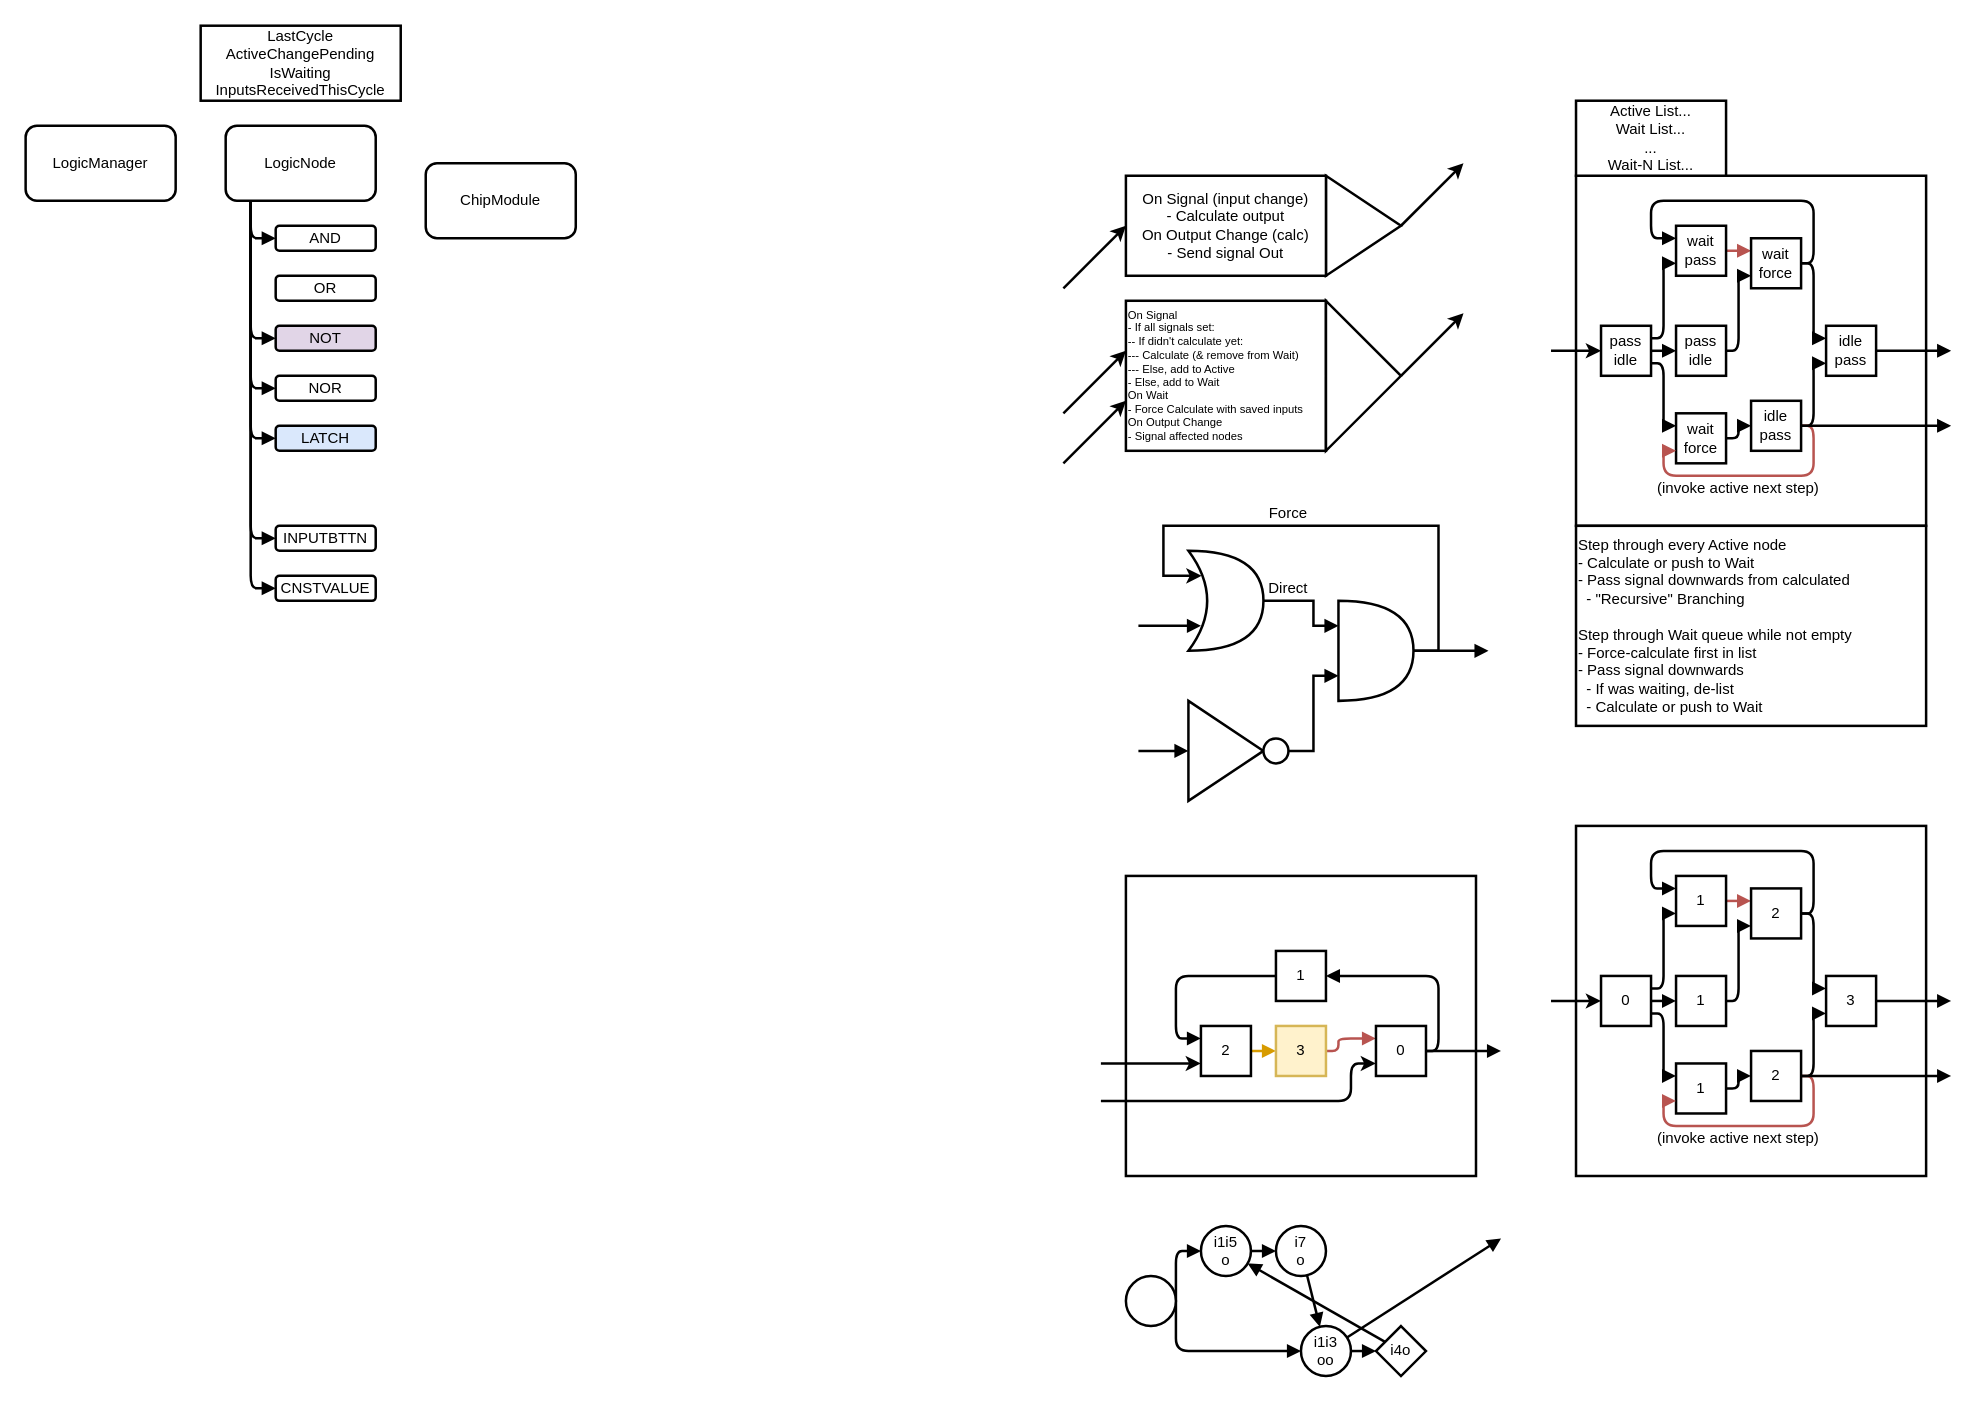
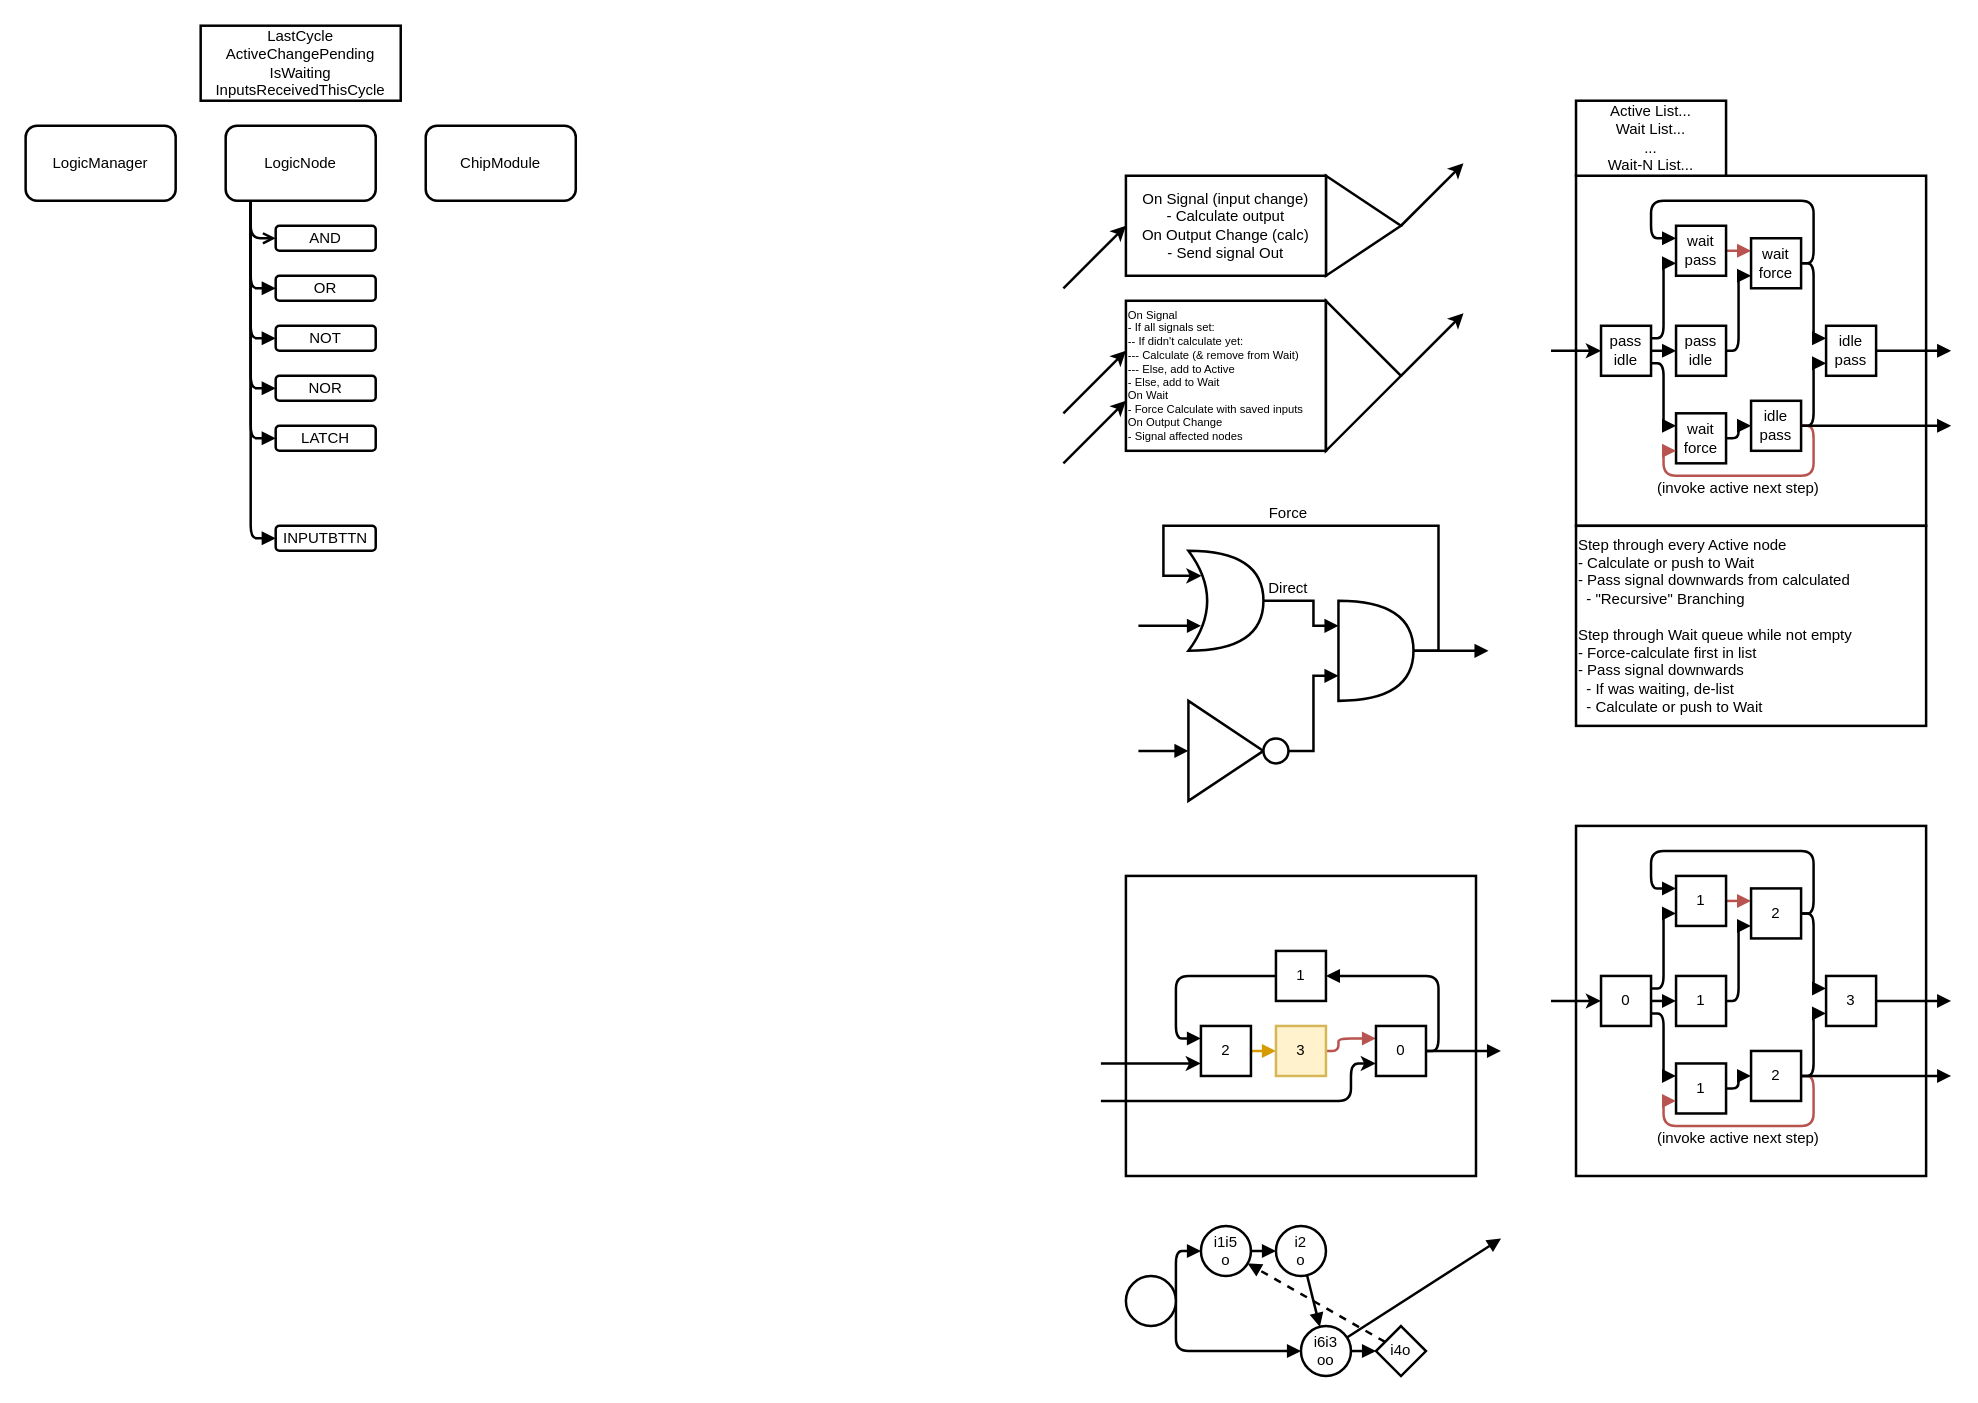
node "ChipModule": moved (501, 201) -> (501, 163)
edge "LogicNode" -> "AND": arrowhead block -> open
edge "LogicNode" -> "OR": added
node "NOT": fillcolor #e1d5e7 -> #ffffff
node "LATCH": fillcolor #dae8fc -> #ffffff
edge "LogicNode" -> "CNSTVALUE": removed
node "CNSTVALUE": removed
node "i7 o": label "i7 o" -> "i2 o"
edge "i4o" -> "i1i5 o": style solid -> dashed
node "i1i3 oo": label "i1i3 oo" -> "i6i3 oo"
